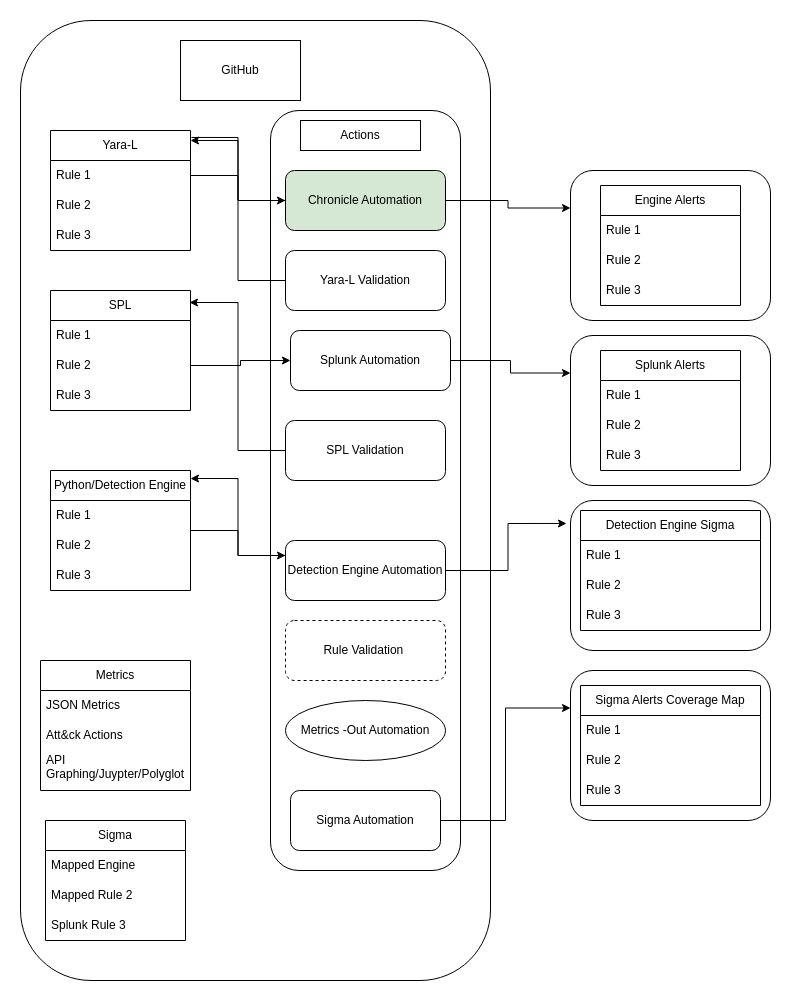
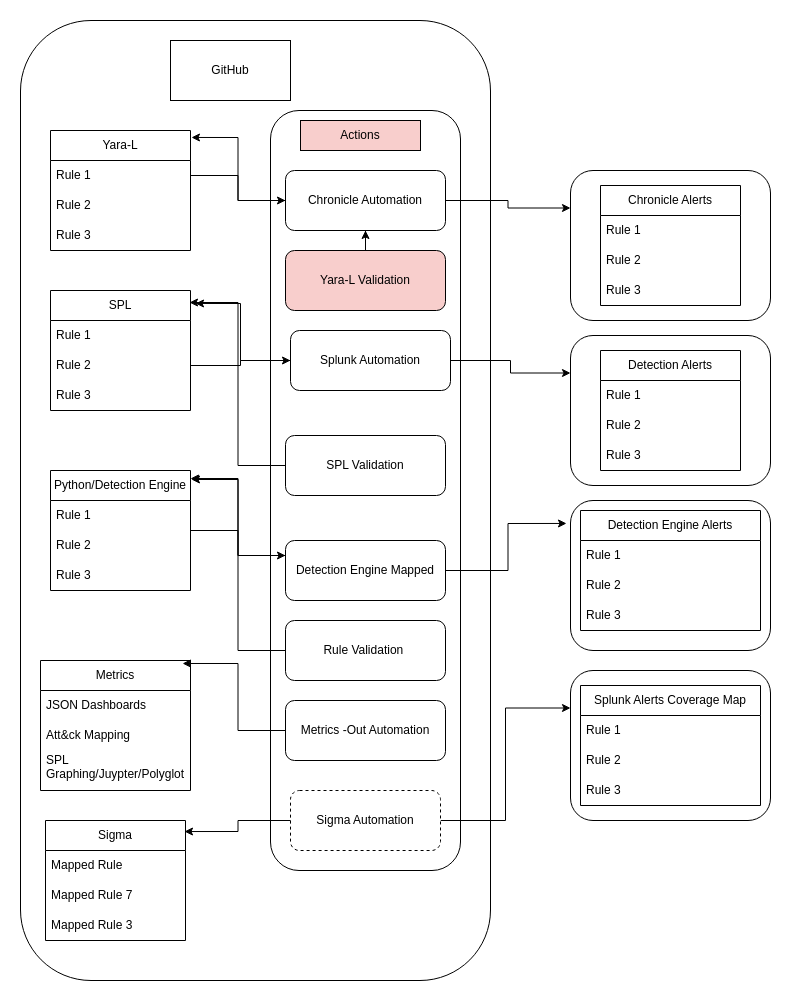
node "GitHub": moved (241, 71) -> (231, 71)
node "Actions": fillcolor #ffffff -> #f8cecc
edge "Yara-L" -- "Chronicle Automation": arrowhead none -> classic
node "Chronicle Automation": fillcolor #d5e8d4 -> #ffffff
node "Engine Alerts": label "Engine Alerts" -> "Chronicle Alerts"
edge "Yara-L Validation" -> "Yara-L": now "Yara-L Validation" -> "Chronicle Automation"
node "Yara-L Validation": fillcolor #ffffff -> #f8cecc
edge "Splunk Automation" -> "SPL": added
node "Splunk Alerts": label "Splunk Alerts" -> "Detection Alerts"
node "SPL Validation": moved (366, 451) -> (366, 466)
node "Detection Engine Sigma": label "Detection Engine Sigma" -> "Detection Engine Alerts"
node "Detection Engine Automation": label "Detection Engine Automation" -> "Detection Engine Mapped"
edge "Rule Validation" -> "Python/Detection Engine": added
node "Rule Validation": style dashed -> solid
edge "Metrics -Out Automation" -> "Metrics": added
node "Sigma Alerts Coverage Map": label "Sigma Alerts Coverage Map" -> "Splunk Alerts Coverage Map"
node "JSON Metrics": label "JSON Metrics" -> "JSON Dashboards"
node "Metrics -Out Automation": shape ellipse -> rounded rectangle
node "Att&ck Actions": label "Att&ck Actions" -> "Att&ck Mapping"
node "API Graphing/Juypter/Polyglot": label "API Graphing/Juypter/Polyglot" -> "SPL Graphing/Juypter/Polyglot"
node "Sigma Automation": style solid -> dashed
edge "Sigma Automation" -> "Sigma": added
node "Mapped Engine": label "Mapped Engine" -> "Mapped Rule"
node "Mapped Rule 2": label "Mapped Rule 2" -> "Mapped Rule 7"
node "Splunk Rule 3": label "Splunk Rule 3" -> "Mapped Rule 3"
